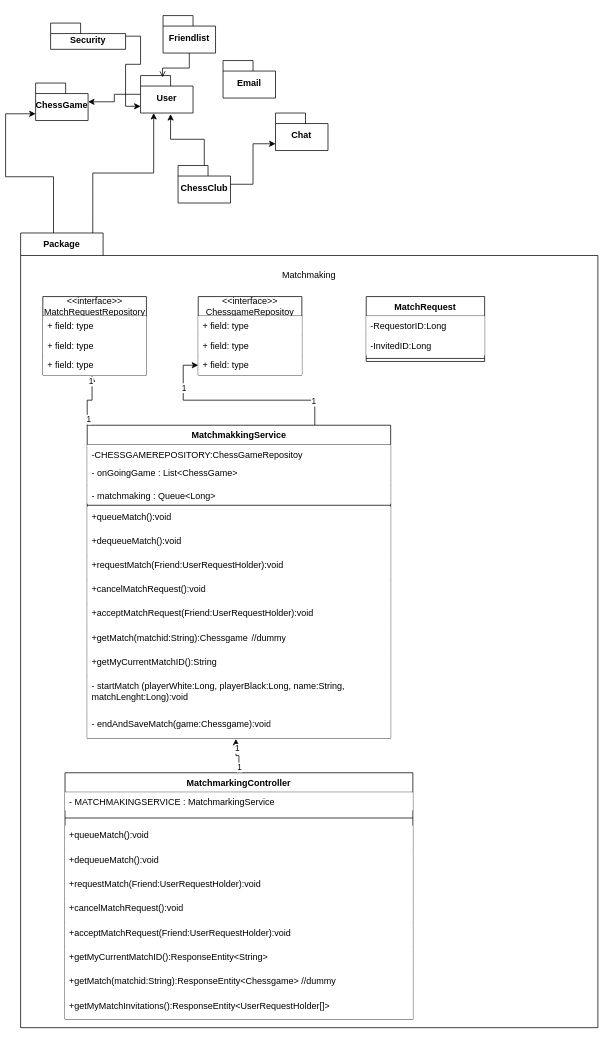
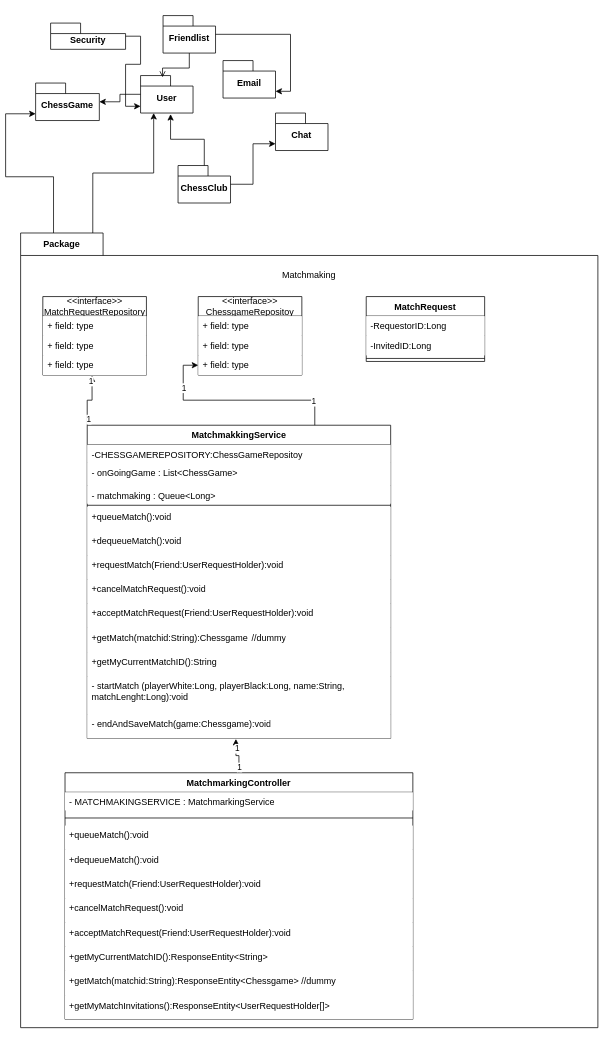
edge "Friendlist" -> "Email": added
node "ChessGame": size 53x38 -> 64x38
